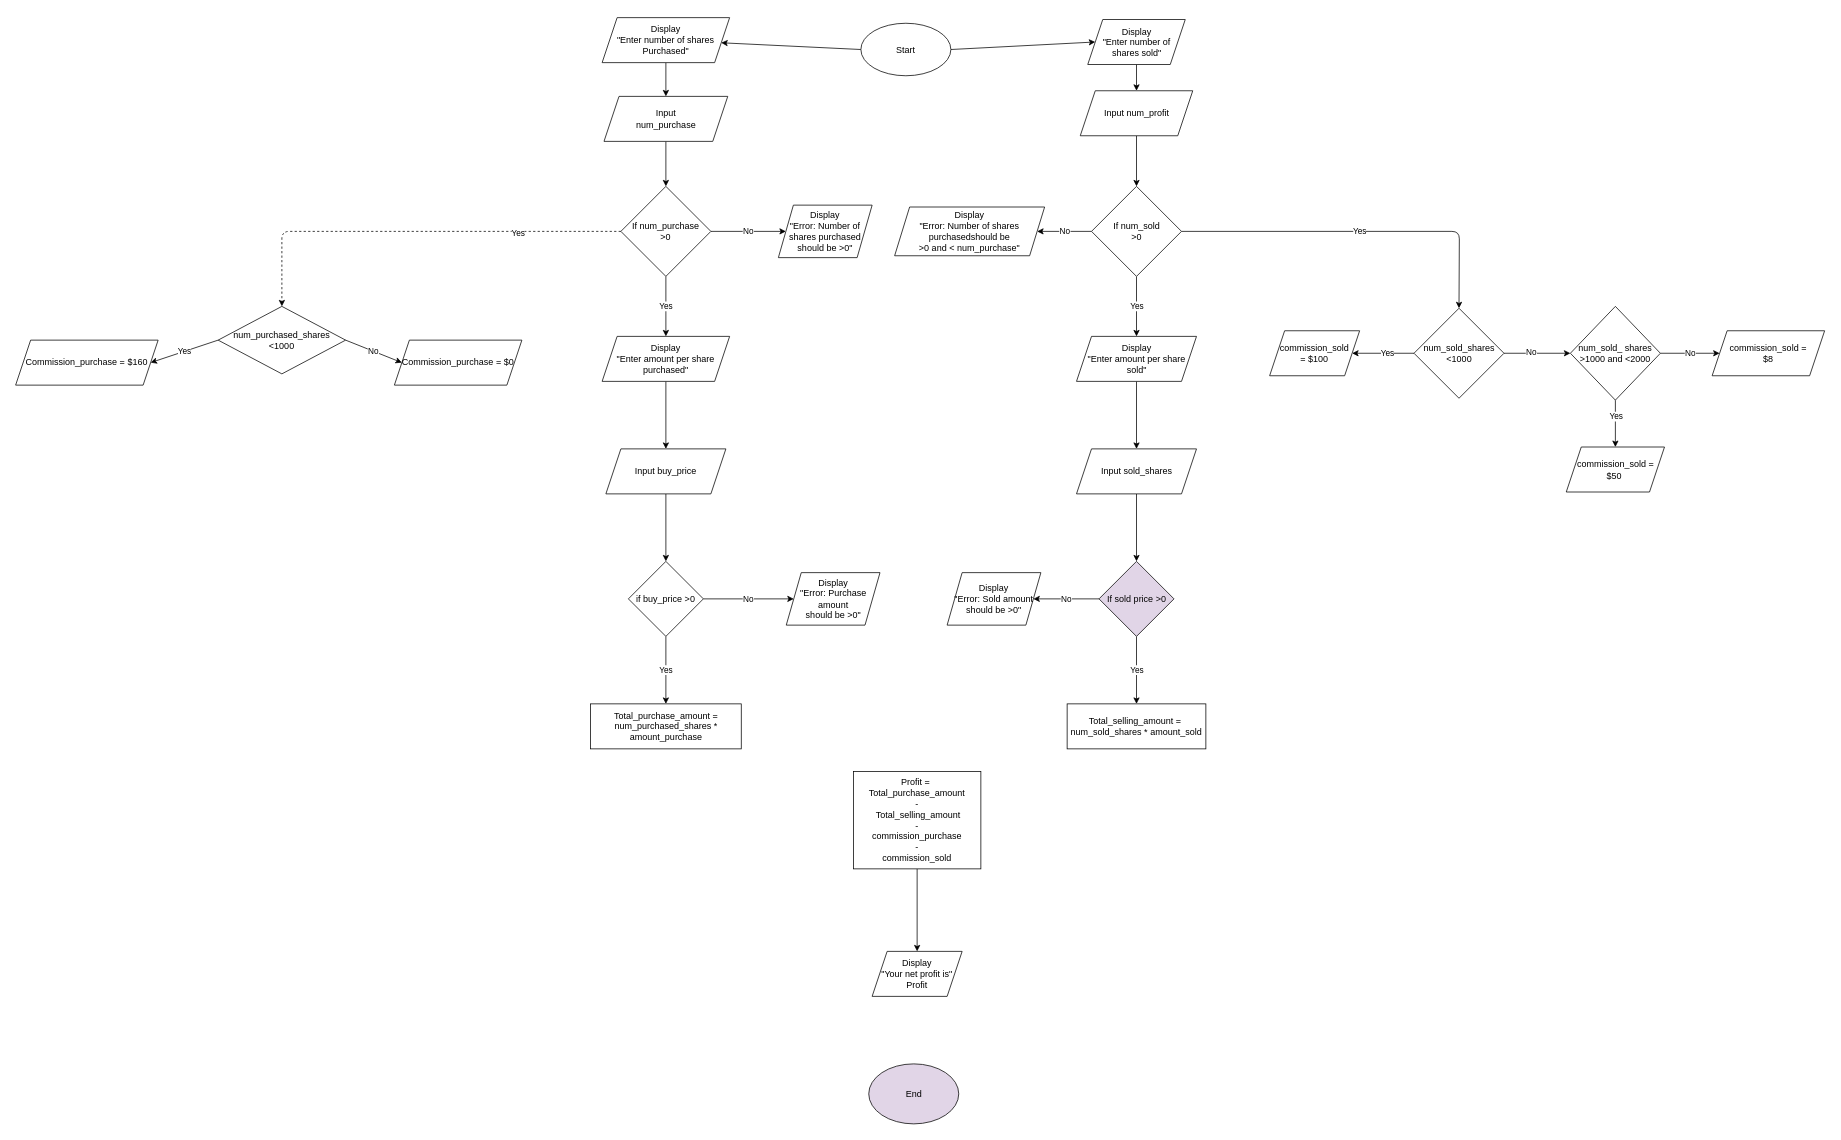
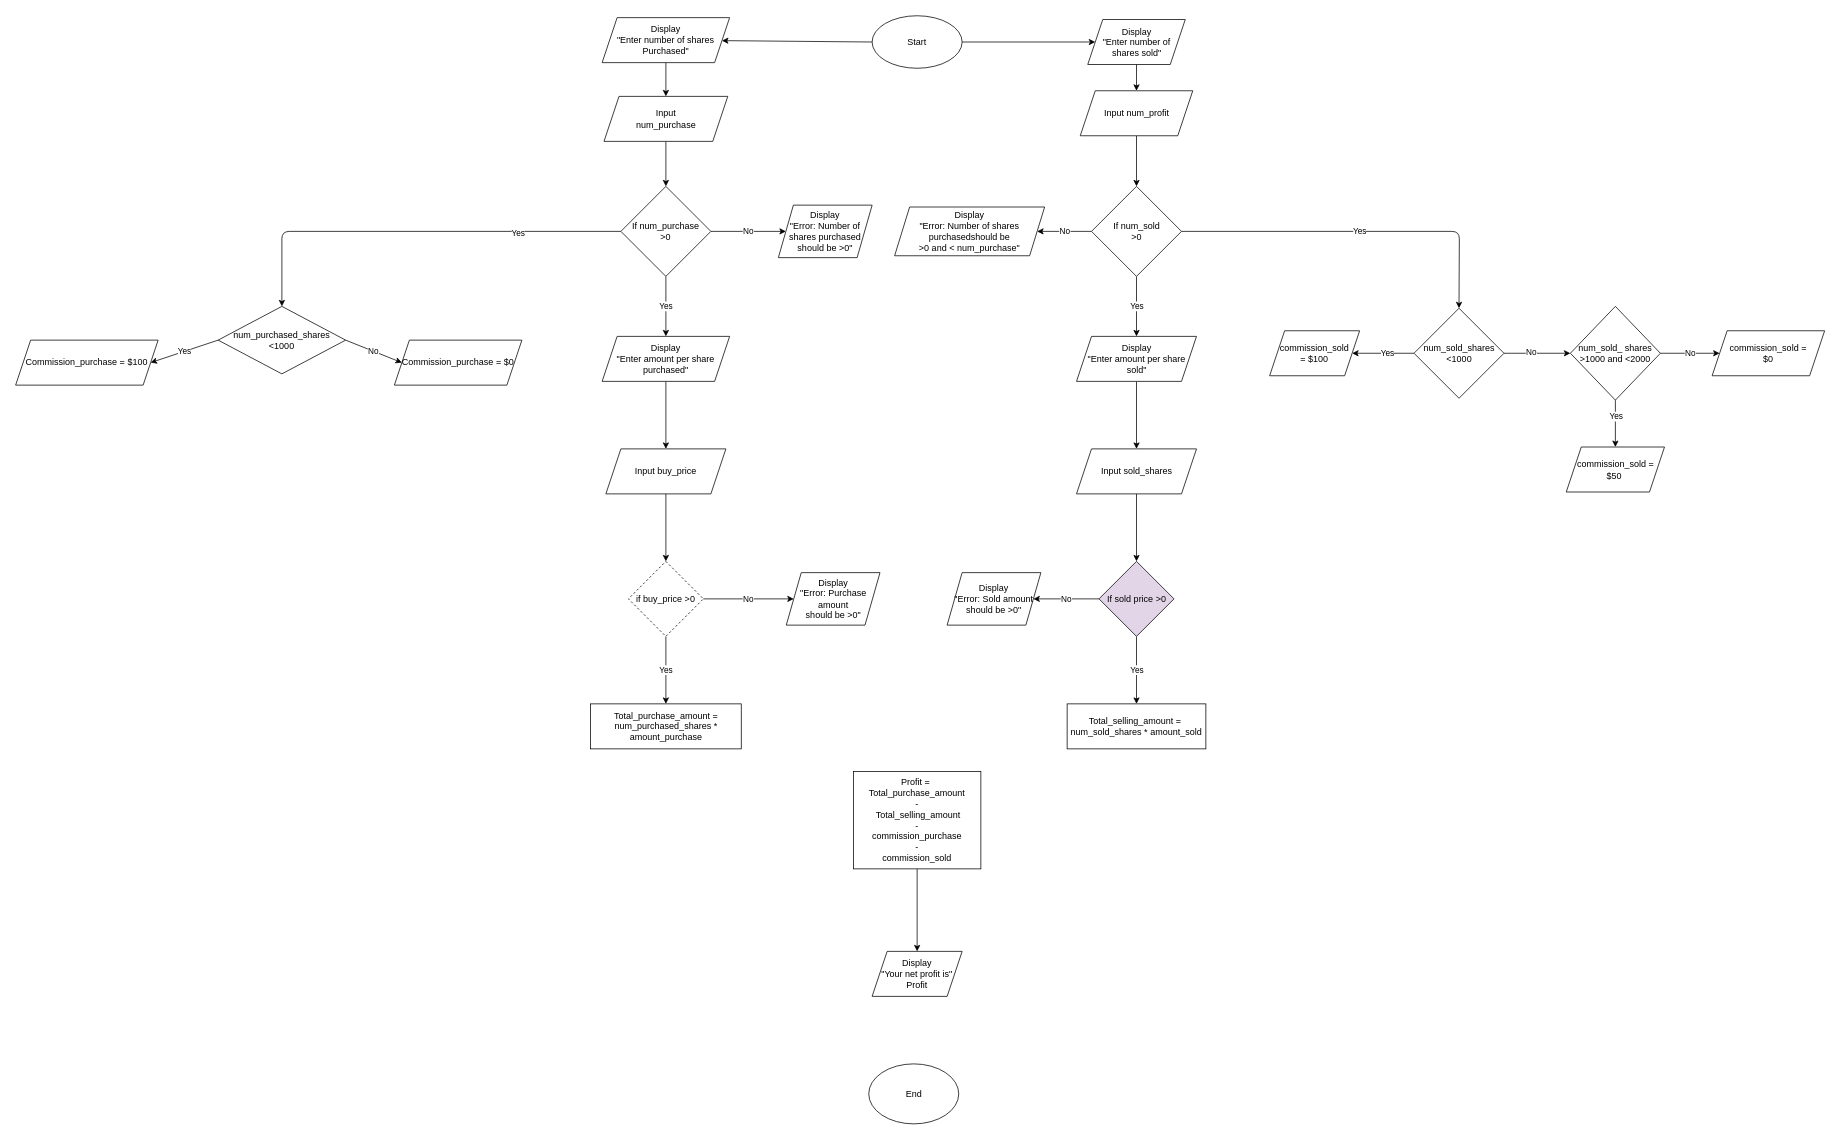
node "Start": moved (906, 50) -> (917, 42)
edge "If num_purchase >0" -> "num_purchased_shares <1000": style dashed -> solid
node "commission_sold = $8": label "commission_sold = $8" -> "commission_sold = $0"
node "Commission_purchase = $160": label "Commission_purchase = $160" -> "Commission_purchase = $100"
node "if buy_price >0": style solid -> dashed
node "End": fillcolor #e1d5e7 -> #ffffff
